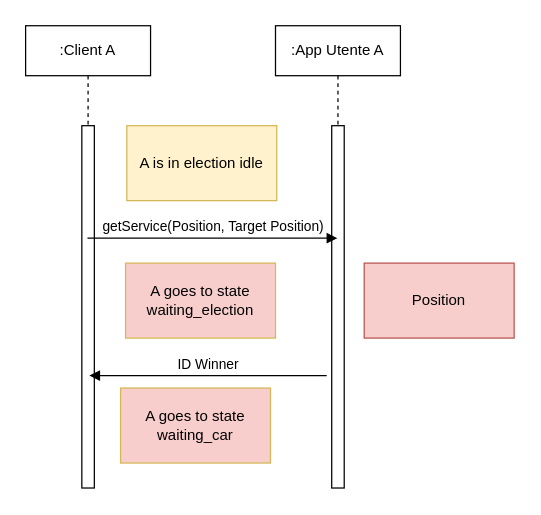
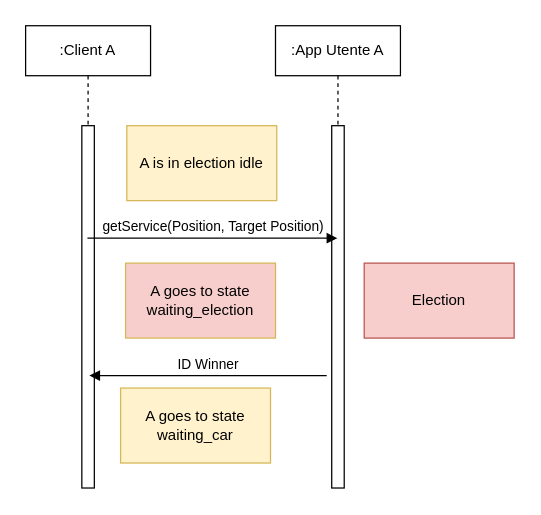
node "Position": label "Position" -> "Election"
node "A goes to state waiting_car": fillcolor #f8cecc -> #fff2cc
